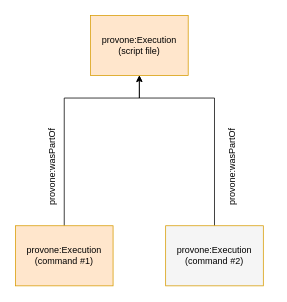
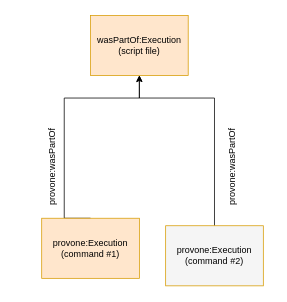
node "provone:Execution (script file)": label "provone:Execution (script file)" -> "wasPartOf:Execution (script file)"
node "provone:Execution (command #1)": moved (64, 255) -> (90, 248)
